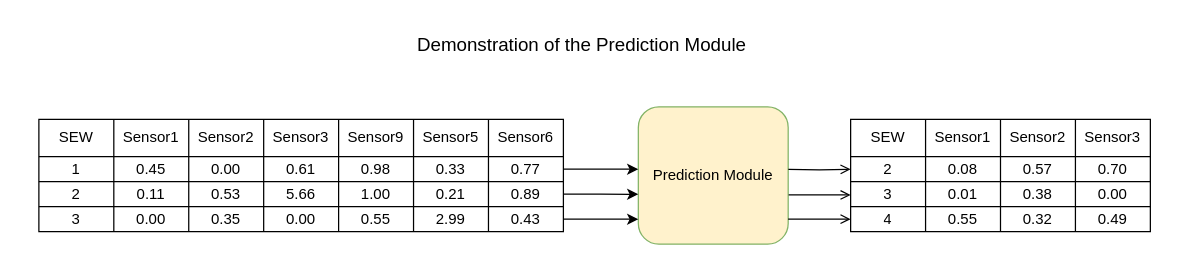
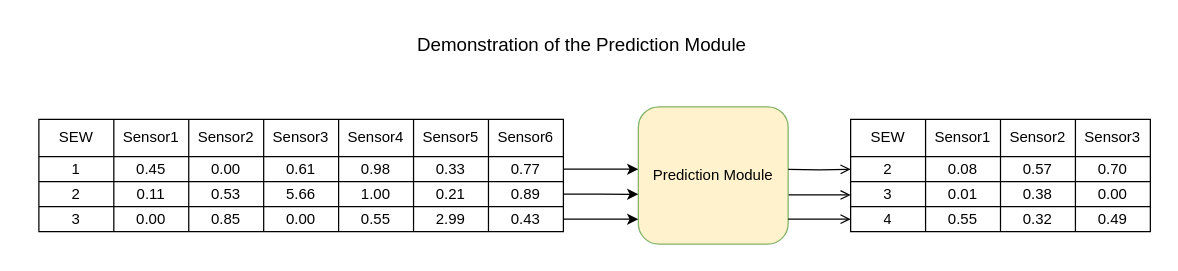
node "Sensor9": label "Sensor9" -> "Sensor4"
node "0.35": label "0.35" -> "0.85"
